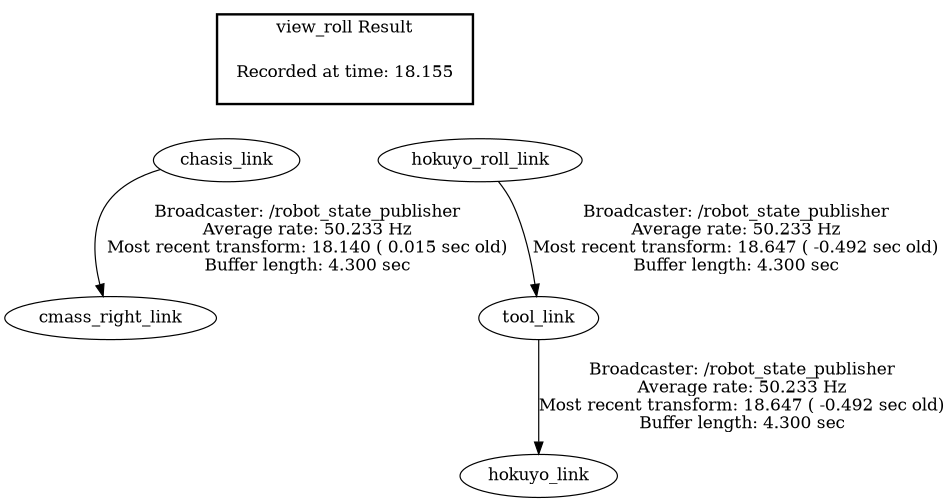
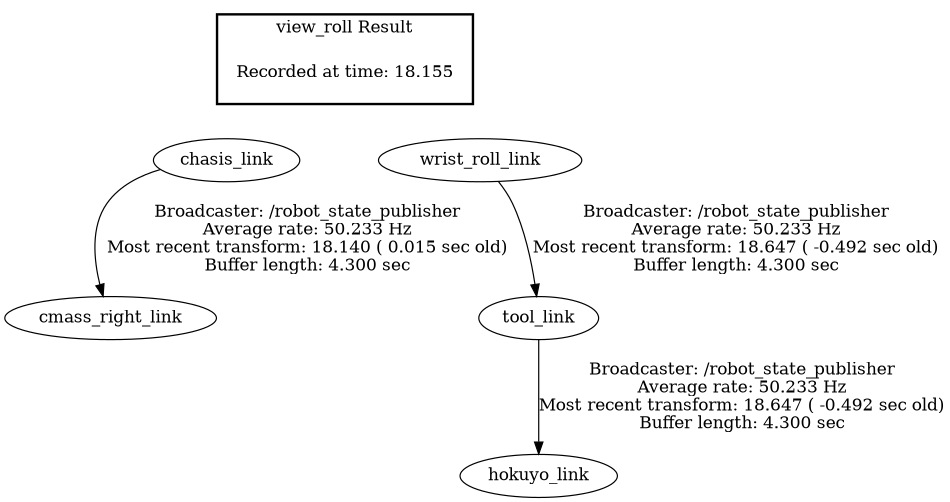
node "hokuyo_roll_link": label "hokuyo_roll_link" -> "wrist_roll_link"
